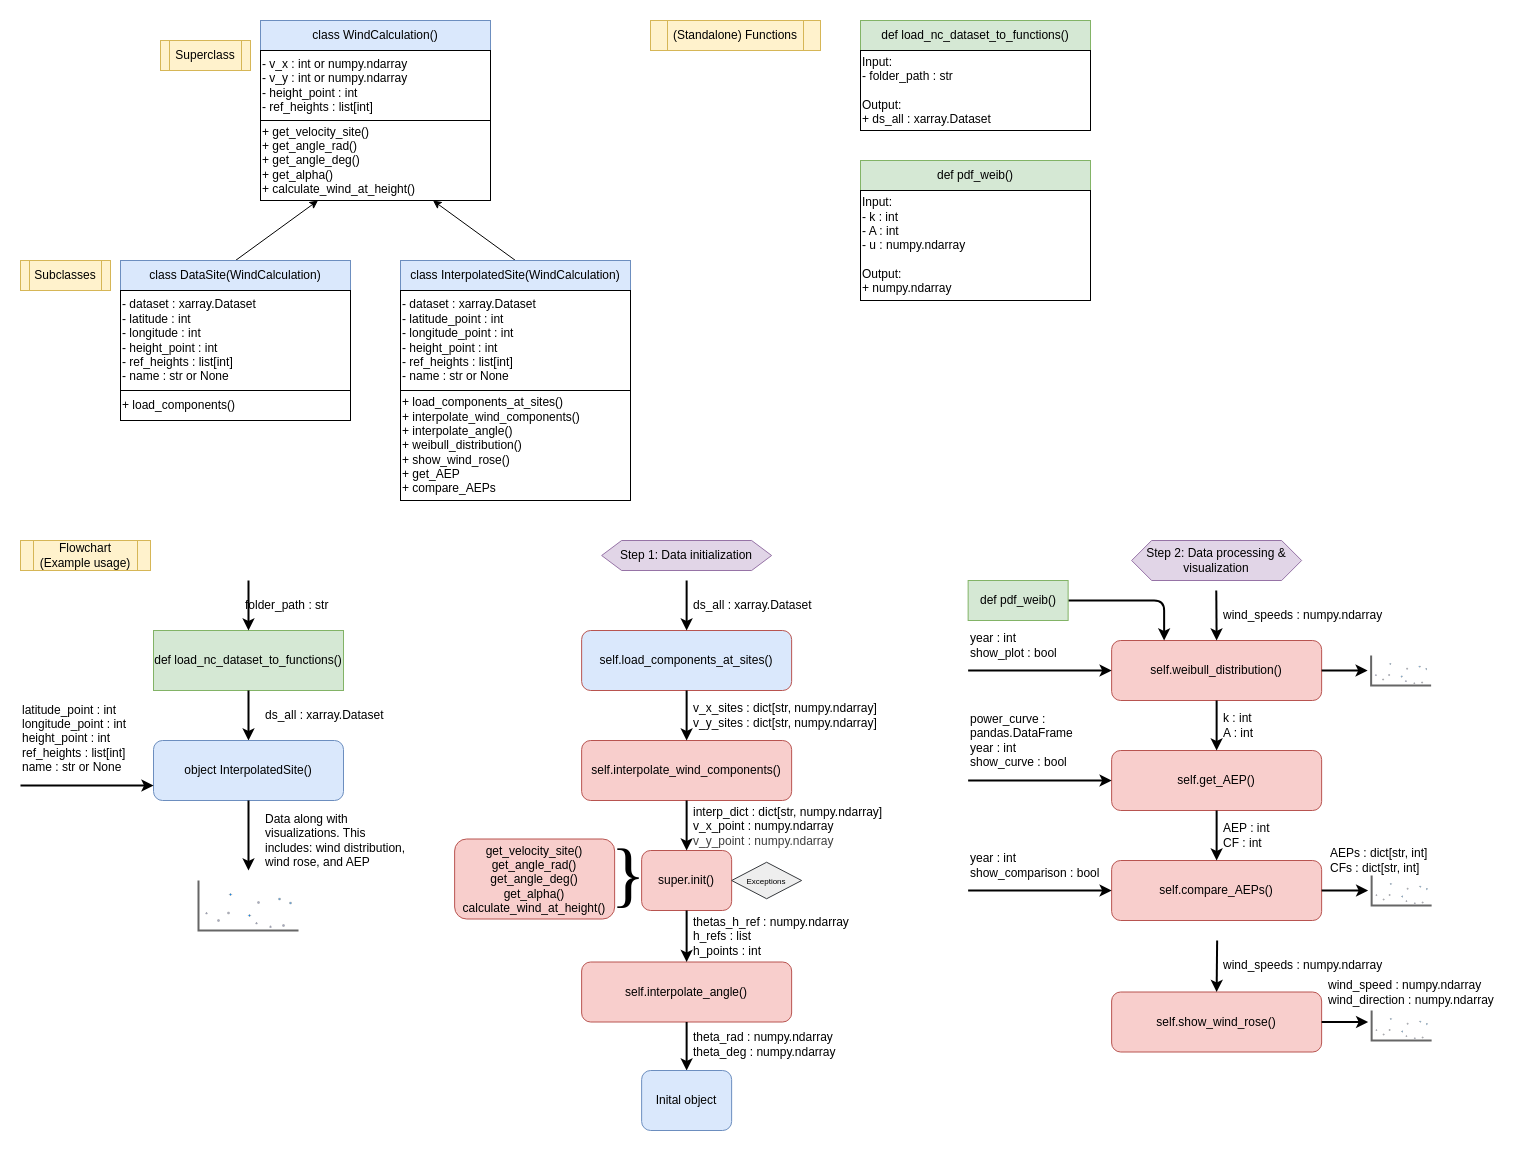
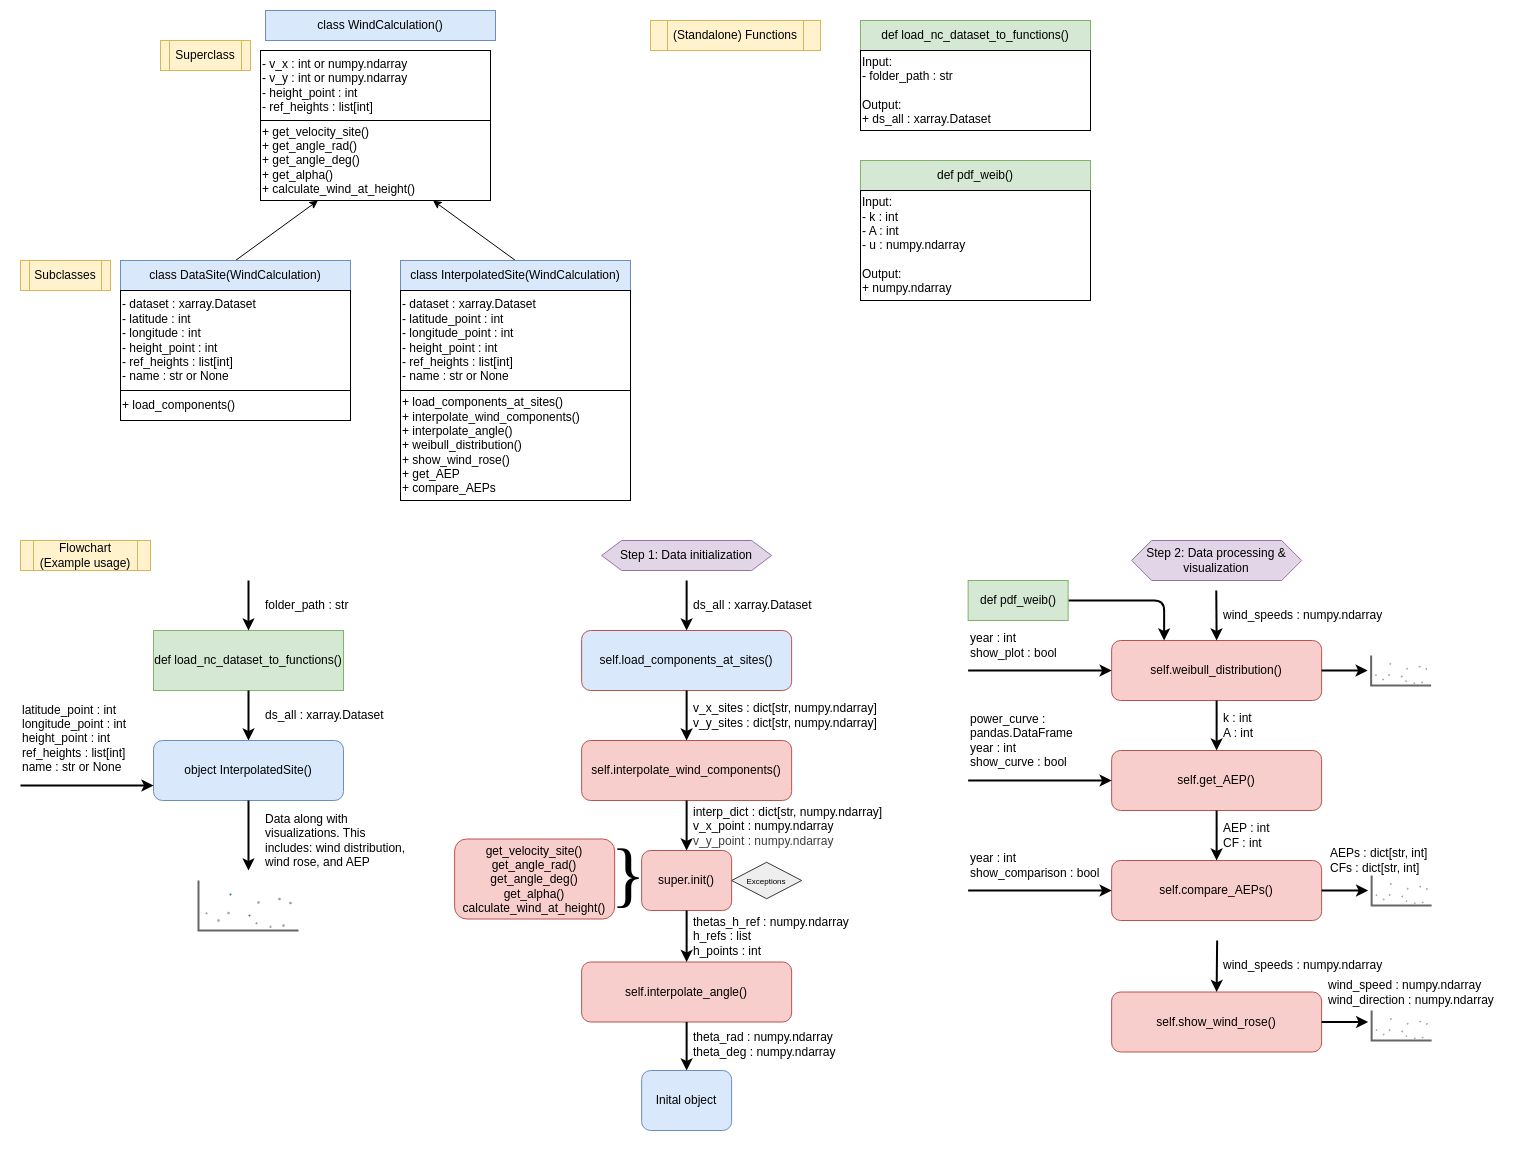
node "class WindCalculation()": moved (376, 36) -> (381, 26)
node "folder_path : str": moved (319, 606) -> (339, 606)
